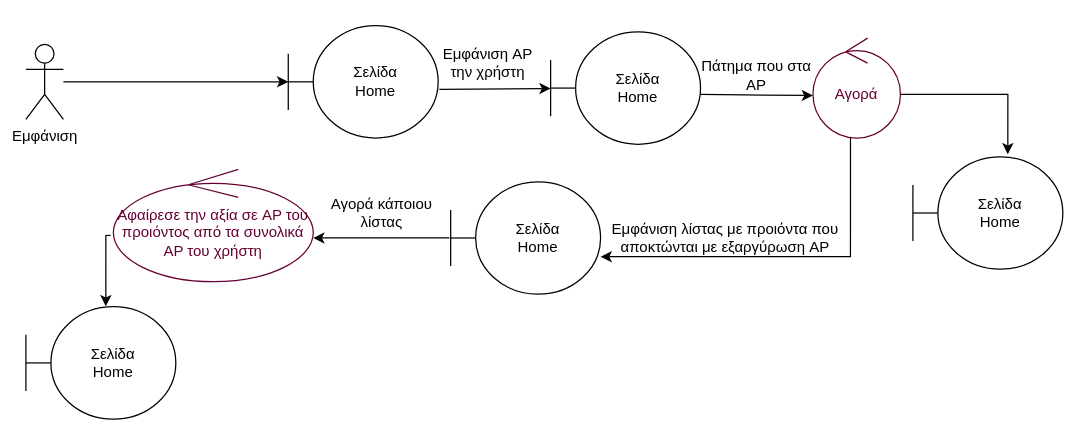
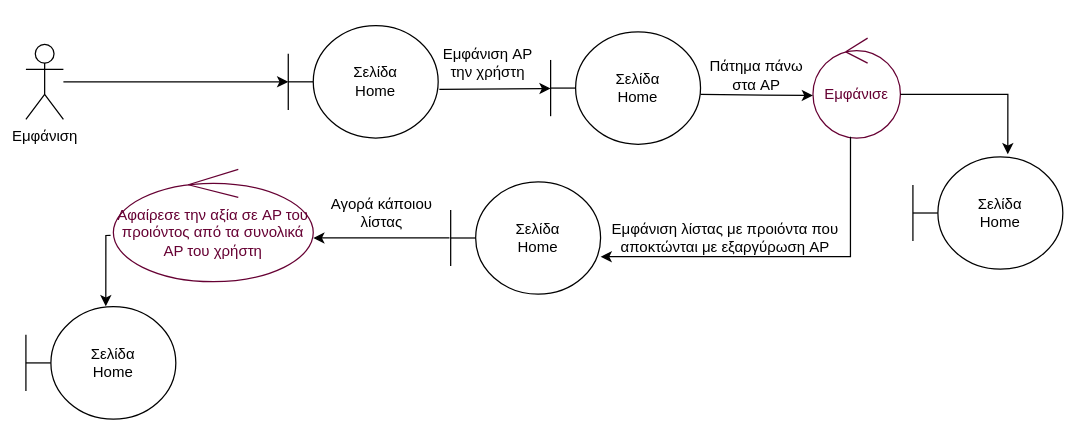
node "Πάτημα που στα AP": label "Πάτημα που στα AP" -> "Πάτημα πάνω στα AP"
node "Αγορά": label "Αγορά" -> "Εμφάνισε"
